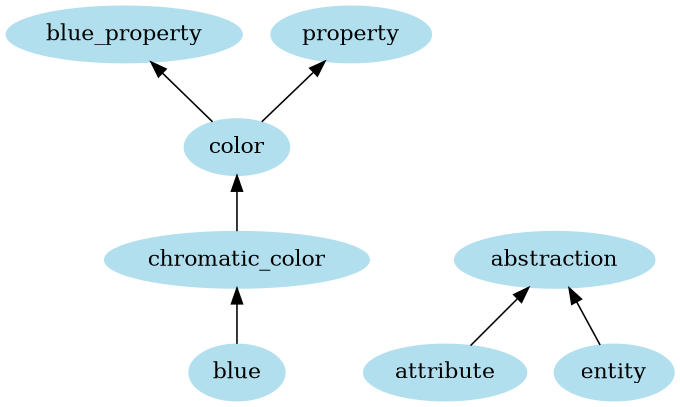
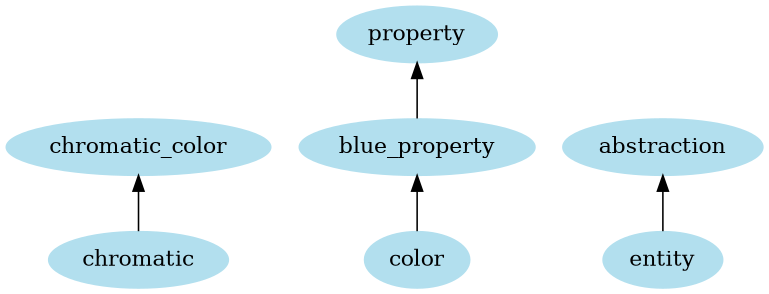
edge "color" -> "property": now "blue_property" -> "property"
edge "chromatic_color" -> "color": removed
node "blue": label "blue" -> "chromatic"
node "attribute": removed
